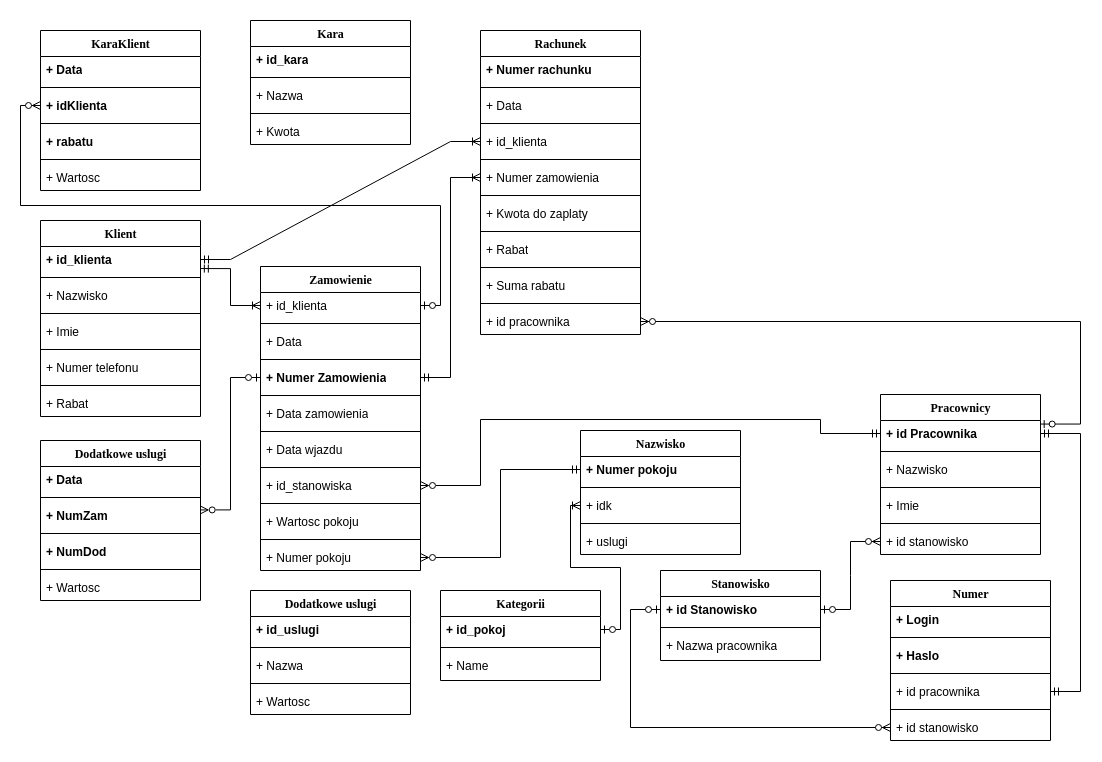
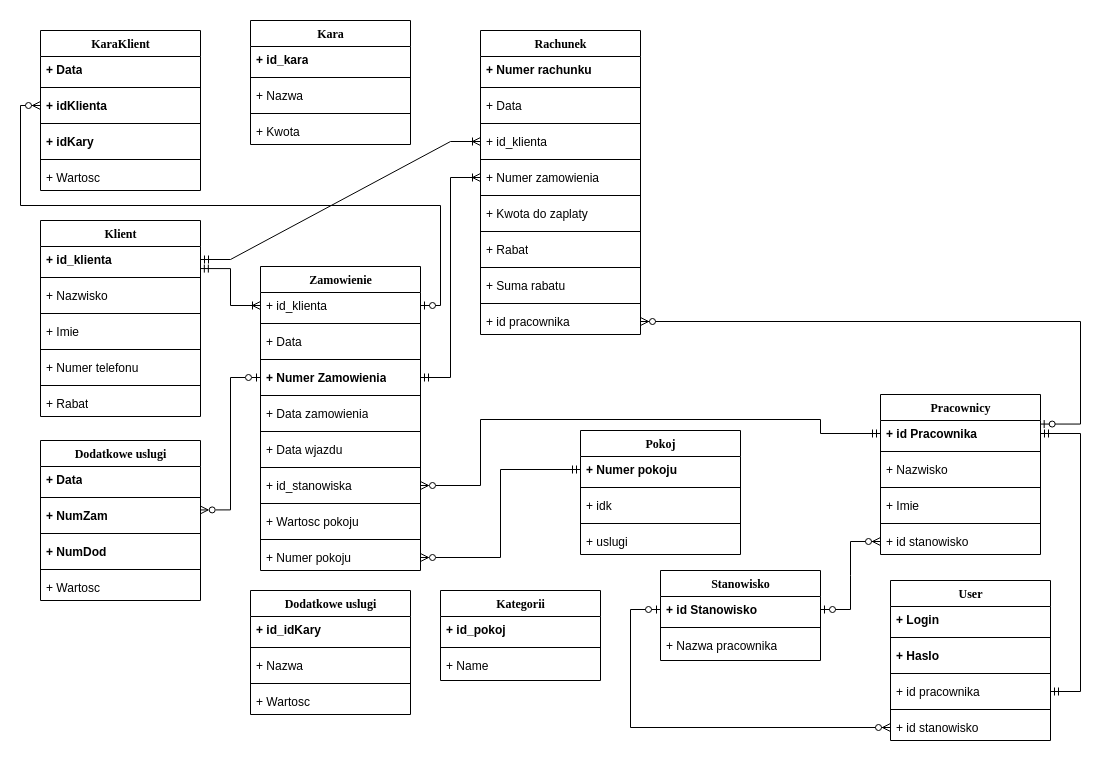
node "+ rabatu": label "+ rabatu" -> "+ idKary"
node "Nazwisko": label "Nazwisko" -> "Pokoj"
edge "+ idk" -- "+ id_pokoj": removed
node "Numer": label "Numer" -> "User"
node "+ id_uslugi": label "+ id_uslugi" -> "+ id_idKary"
